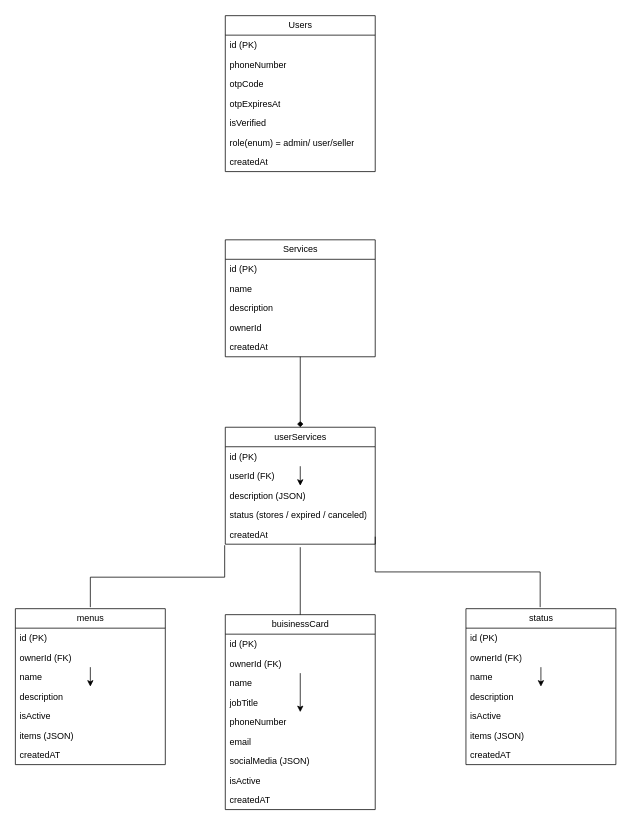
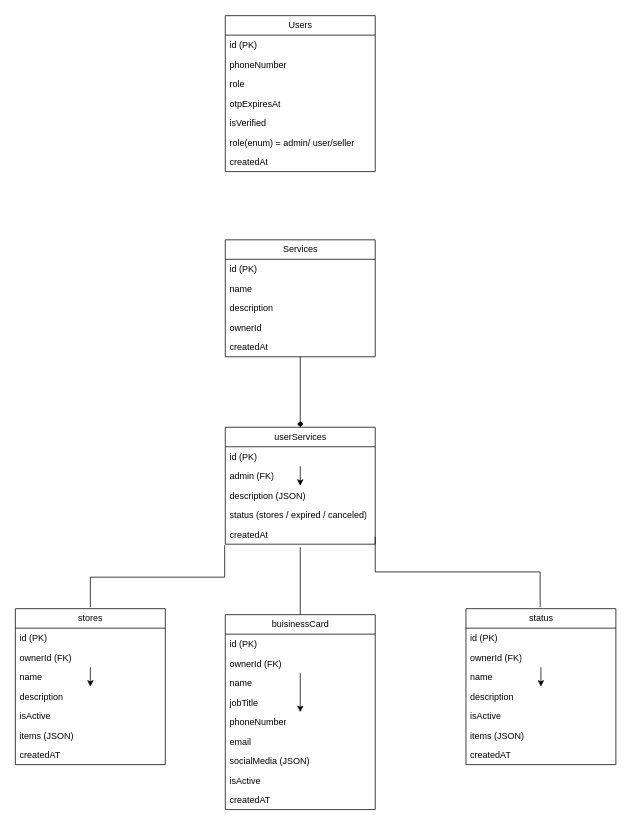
node "otpCode": label "otpCode" -> "role"
node "userId (FK)": label "userId (FK)" -> "admin (FK)"
node "menus": label "menus" -> "stores"
